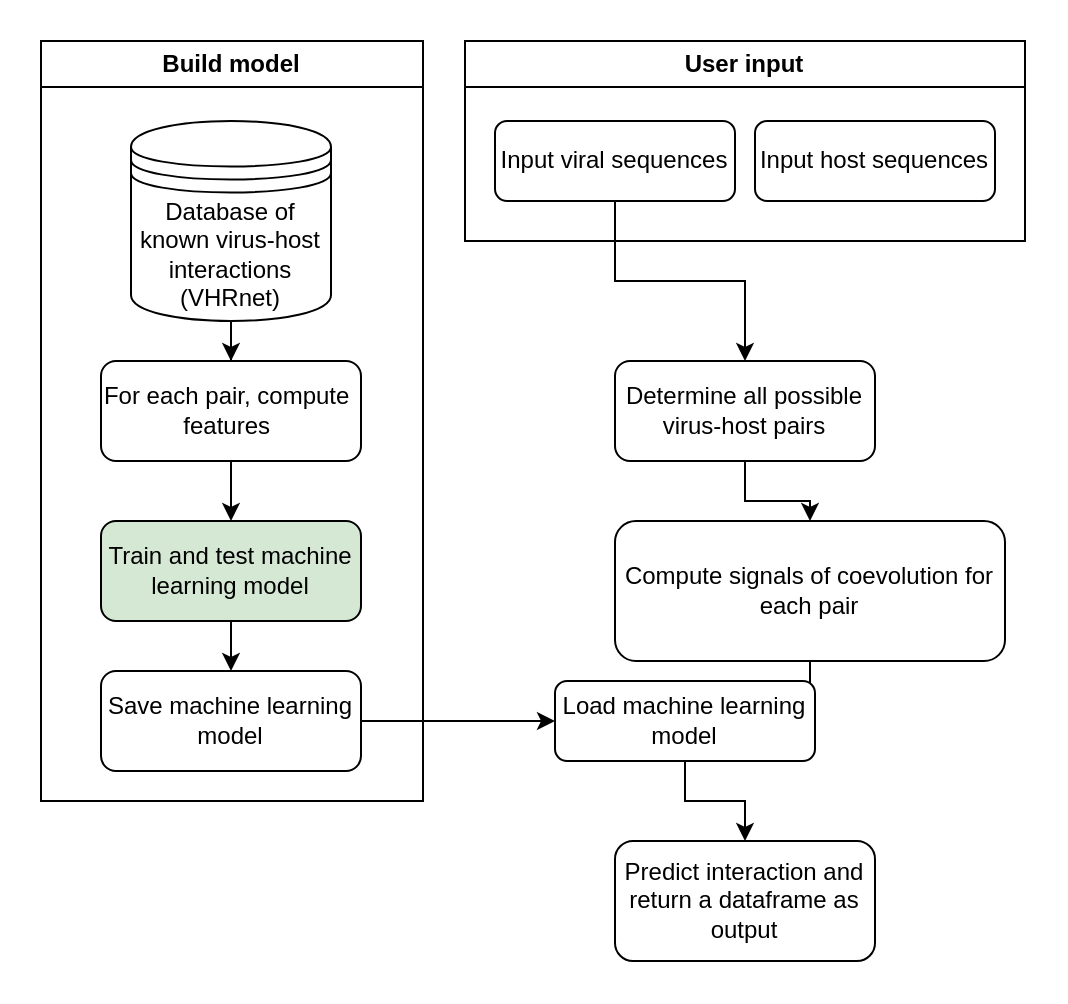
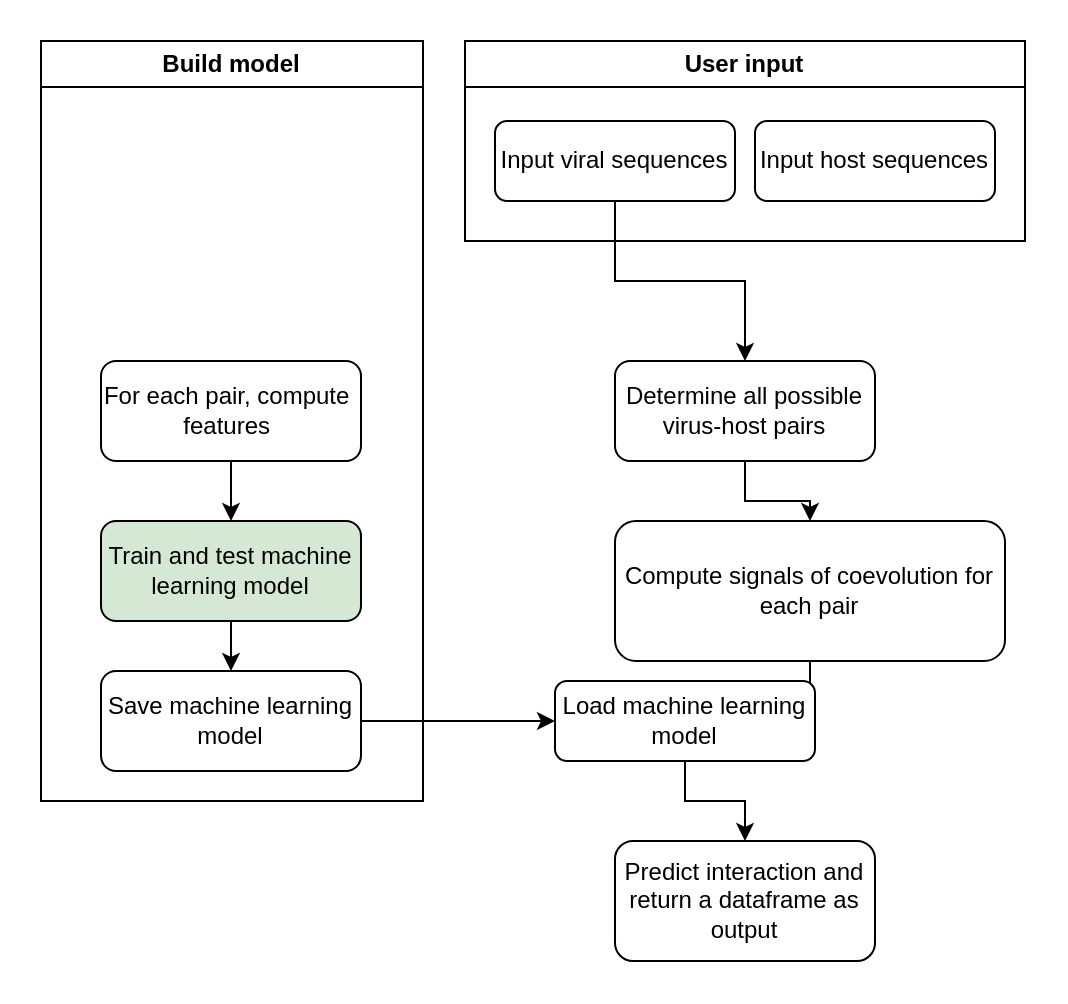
node "Database of known virus-host interactions (VHRnet)": removed
edge "Database of known virus-host interactions (VHRnet)" -> "For each pair, compute features": removed
